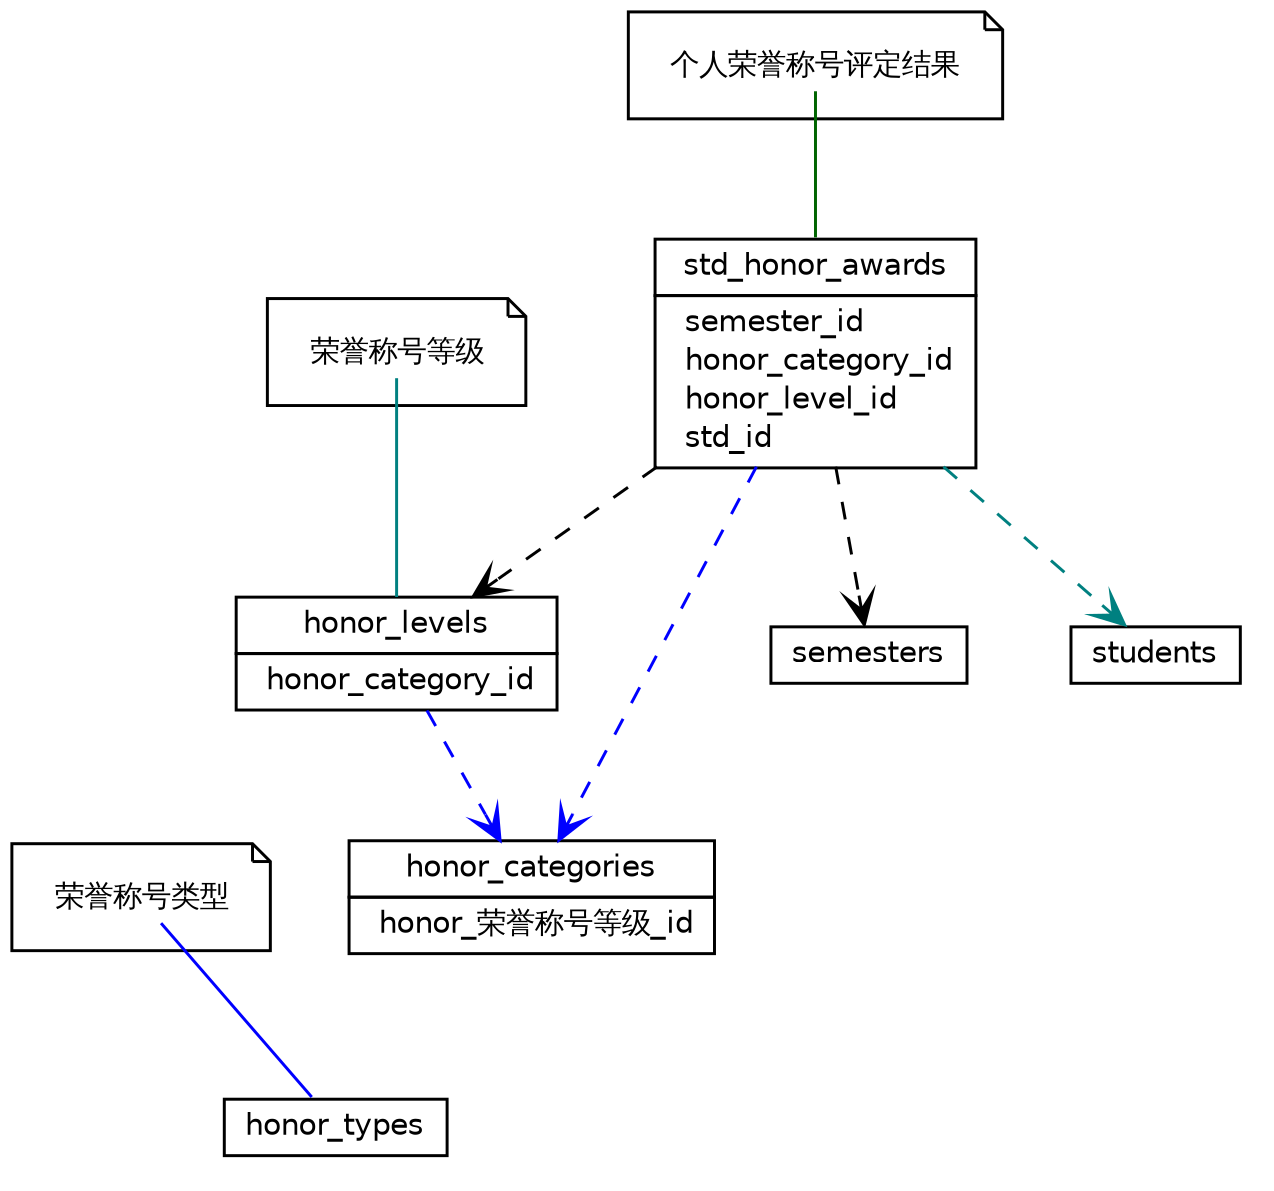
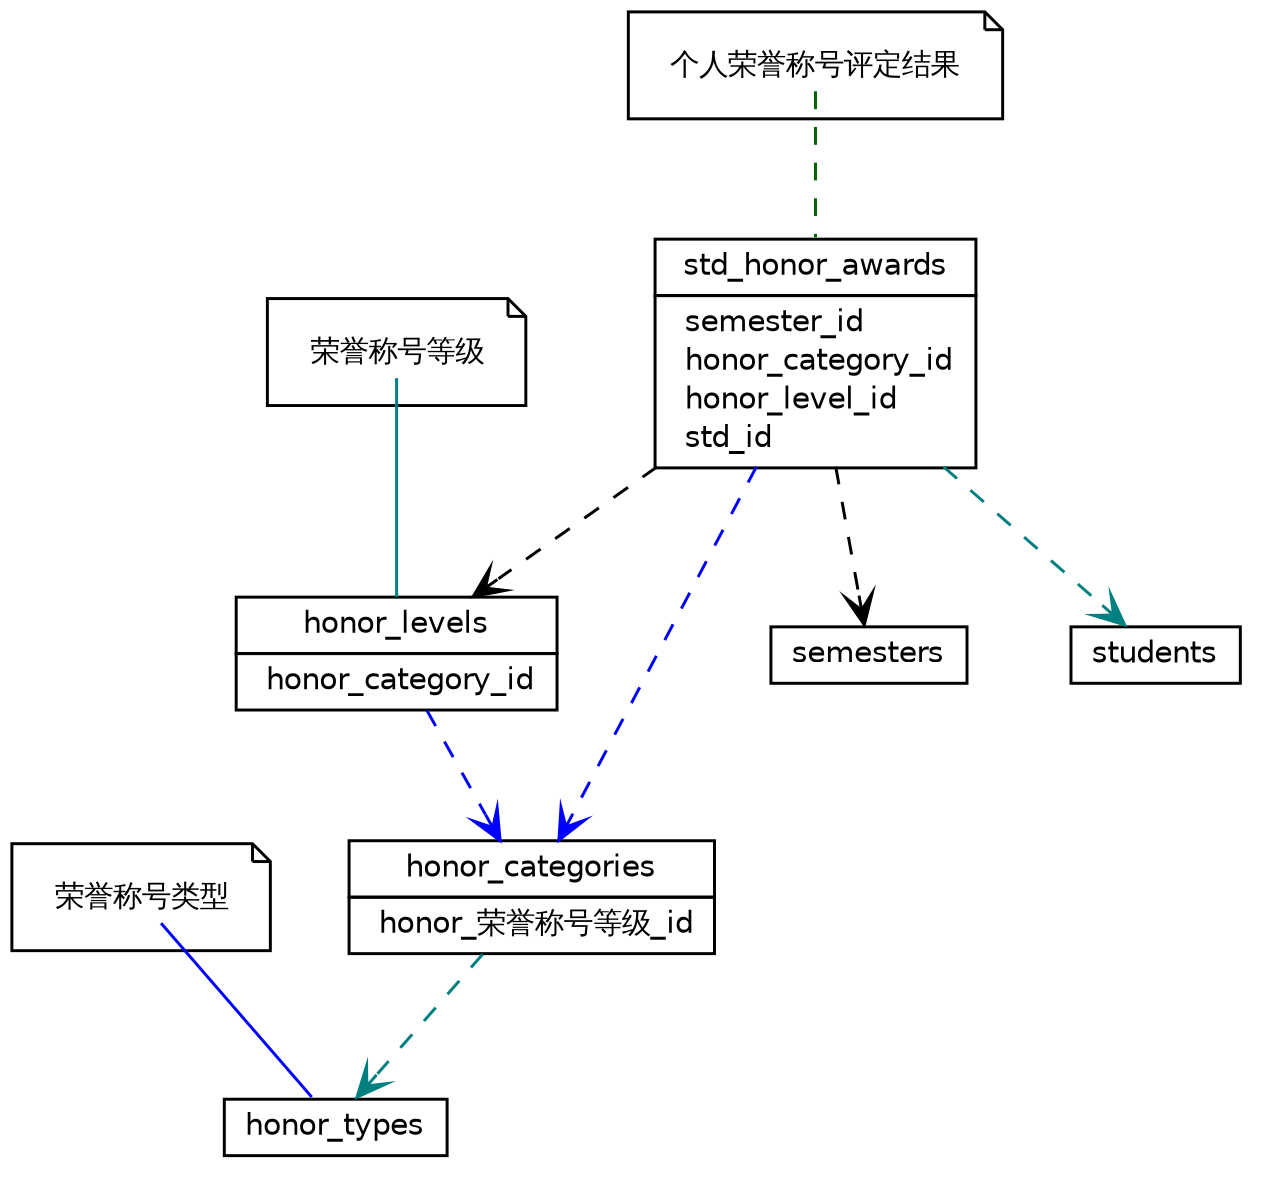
edge "个人荣誉称号评定结果" -- "std_honor_awards": style solid -> dashed
edge "honor_categories" -> "honor_types": added
